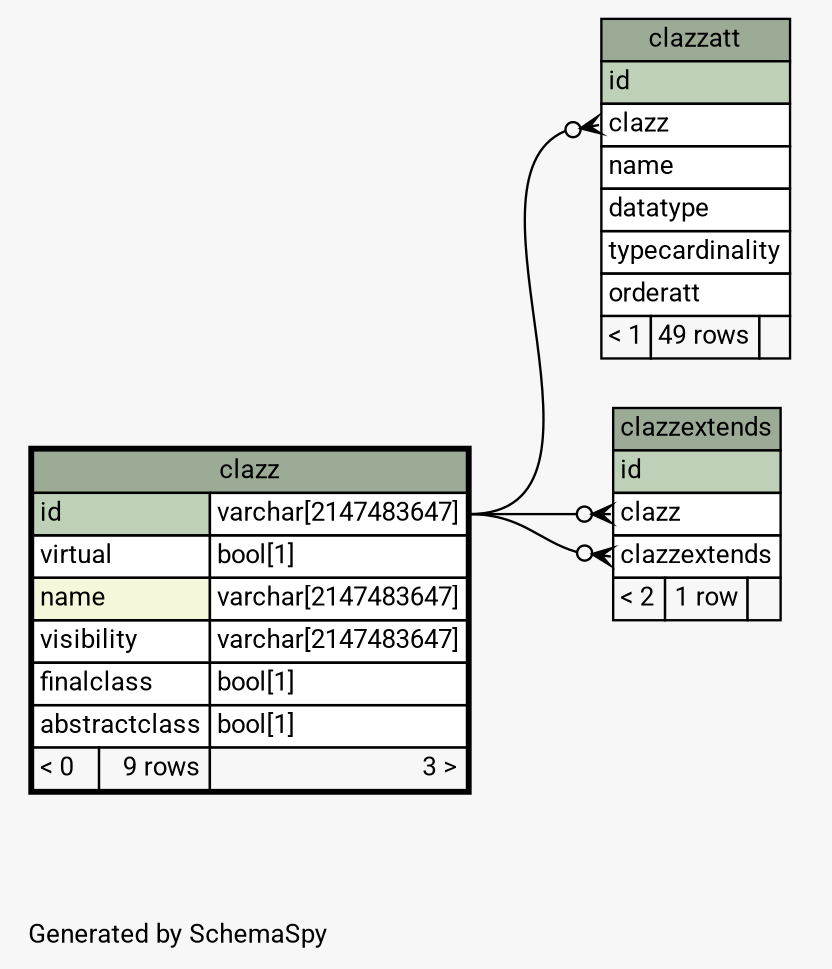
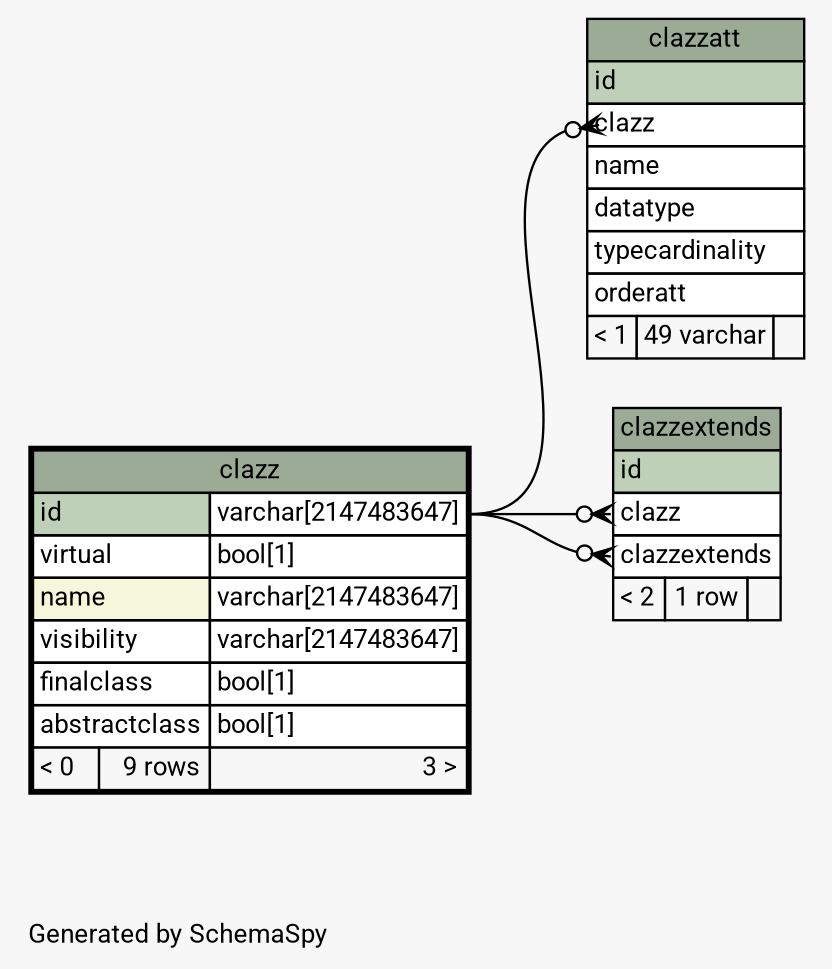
node "clazzatt": text "49 rows" -> "49 varchar"
